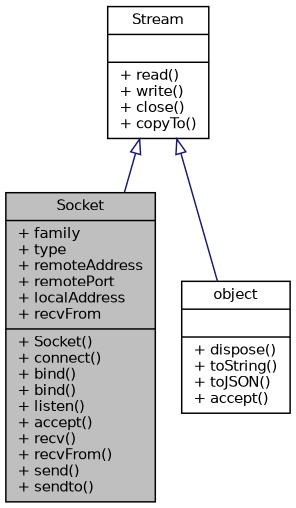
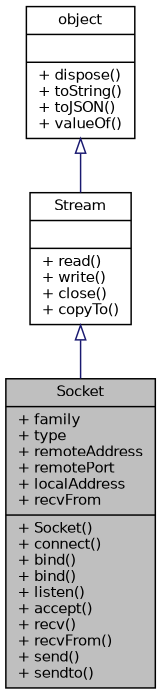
edge "object" -> "Stream": reversed
node "object": text "+ accept()" -> "+ valueOf()"
